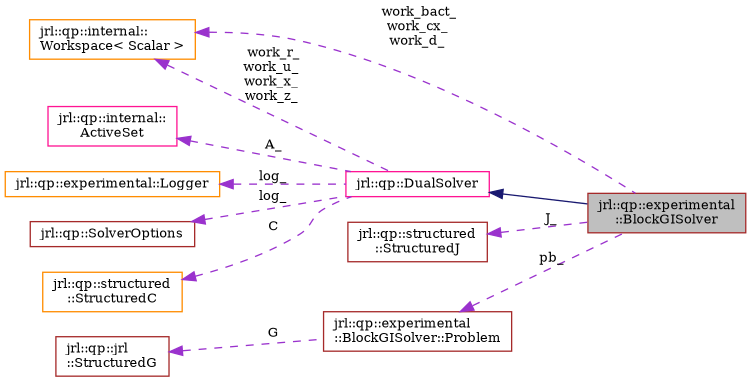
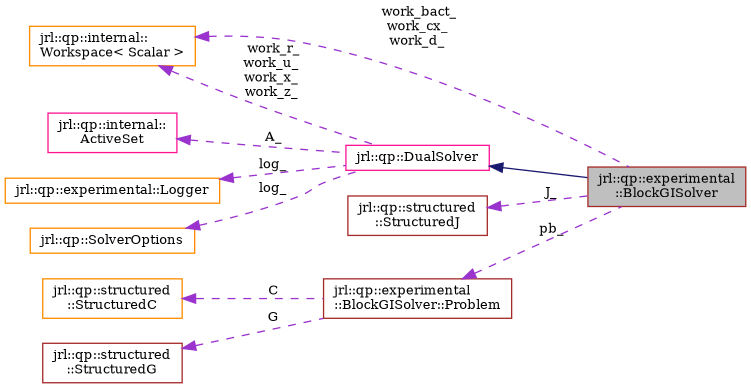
node "jrl::qp::SolverOptions": color brown -> darkorange
edge "jrl::qp::DualSolver" -> "jrl::qp::structured ::StructuredC": now "jrl::qp::experimental ::BlockGISolver::Problem" -> "jrl::qp::structured ::StructuredC"
node "jrl::qp::jrl ::StructuredG": label "jrl::qp::jrl ::StructuredG" -> "jrl::qp::structured ::StructuredG"
